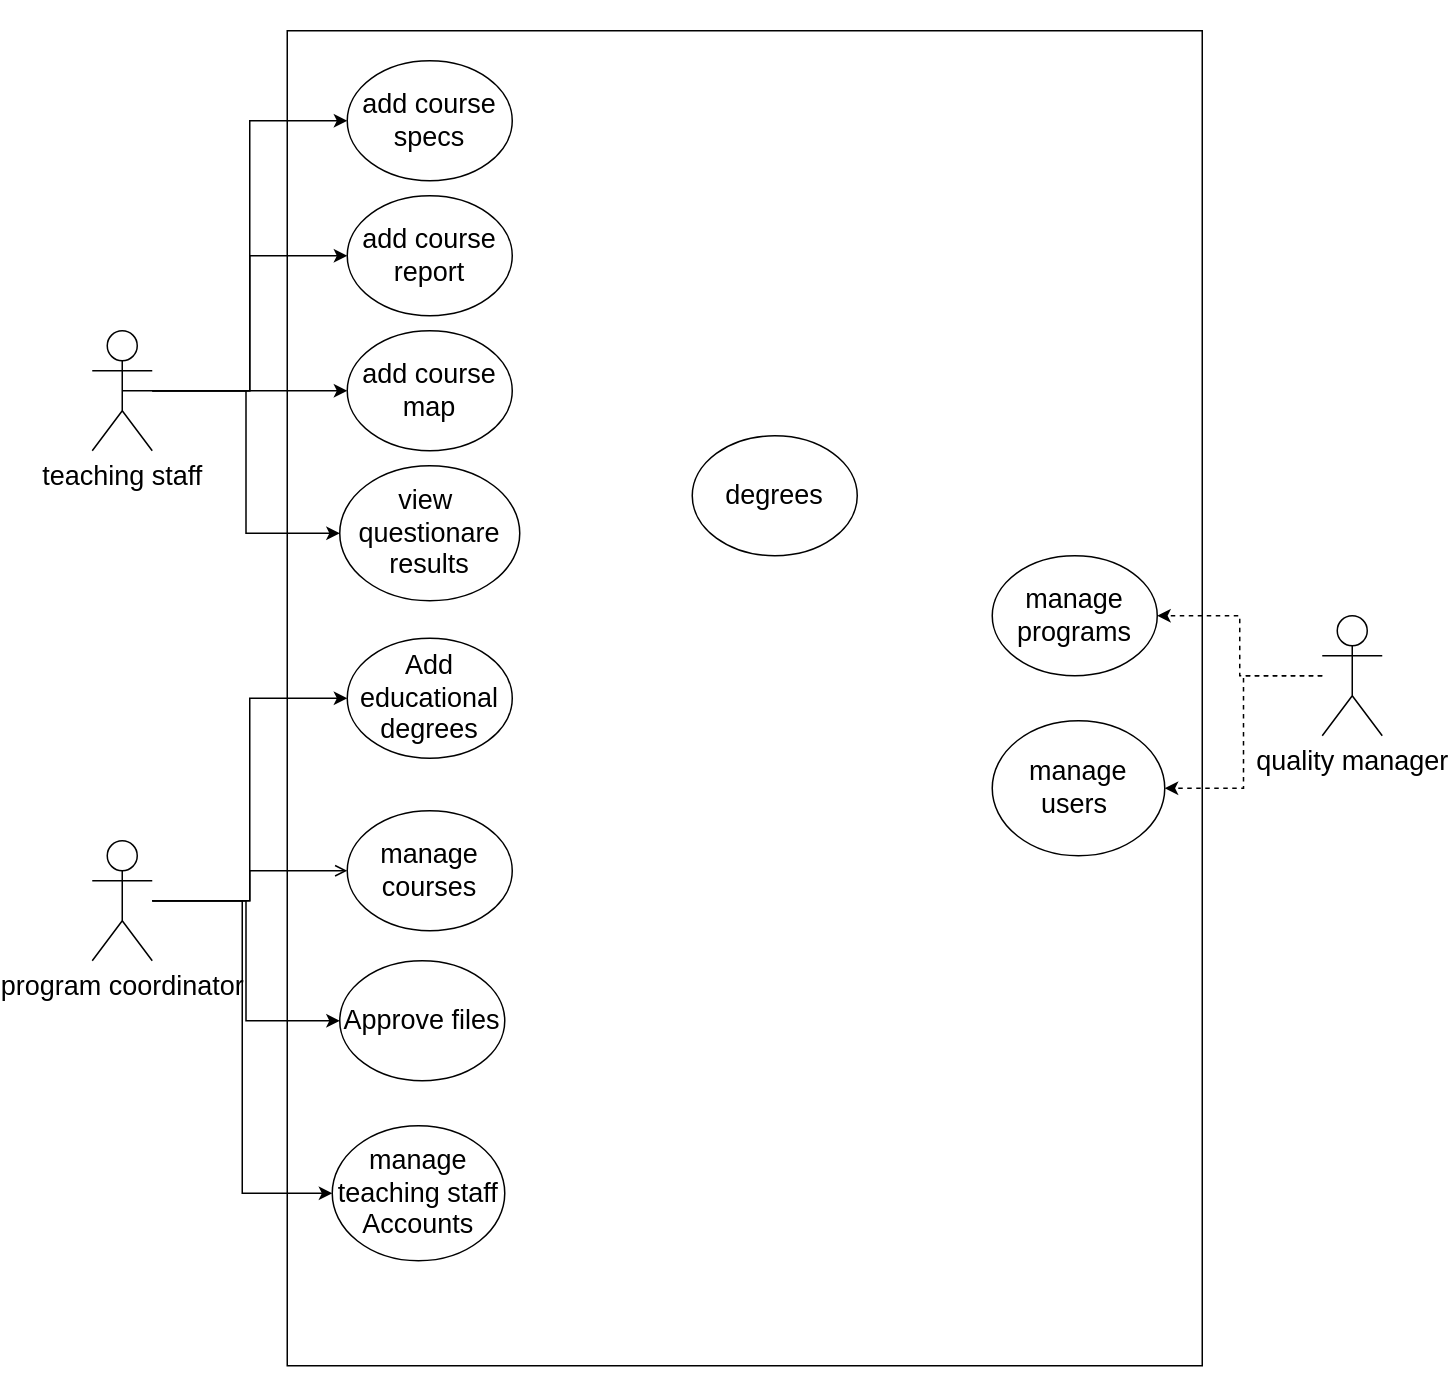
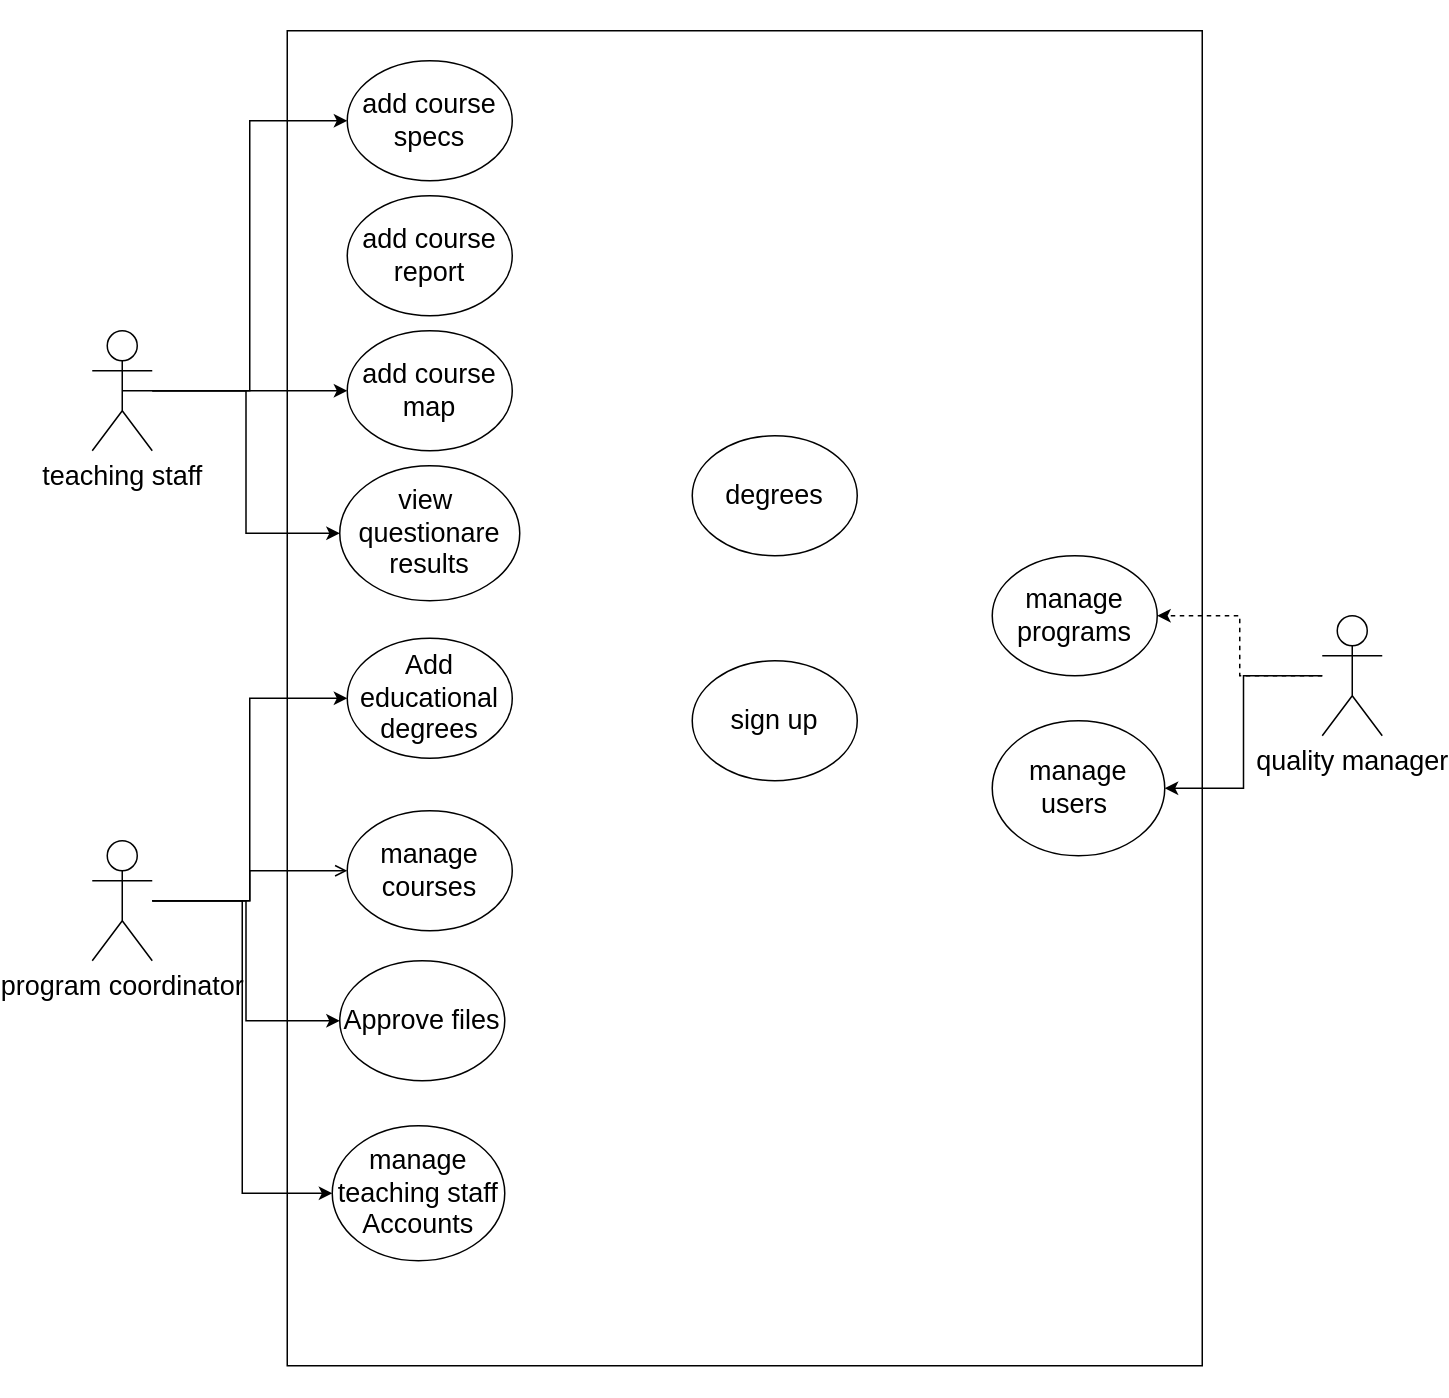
edge "teaching staff" -> "add course report": removed
node "sign up": added
edge "quality manager" -> "manage users": style dashed -> solid
